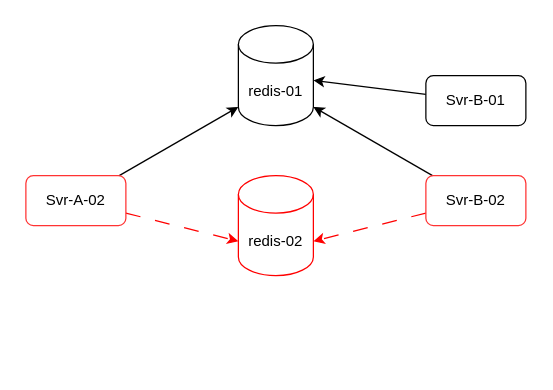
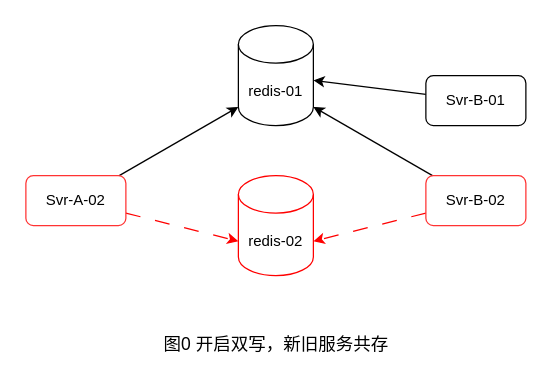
node "图0 开启双写，新旧服务共存": added
